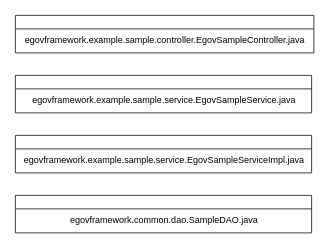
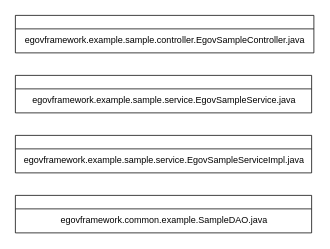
node "egovframework.common.dao.SampleDAO.java": label "egovframework.common.dao.SampleDAO.java" -> "egovframework.common.example.SampleDAO.java"
